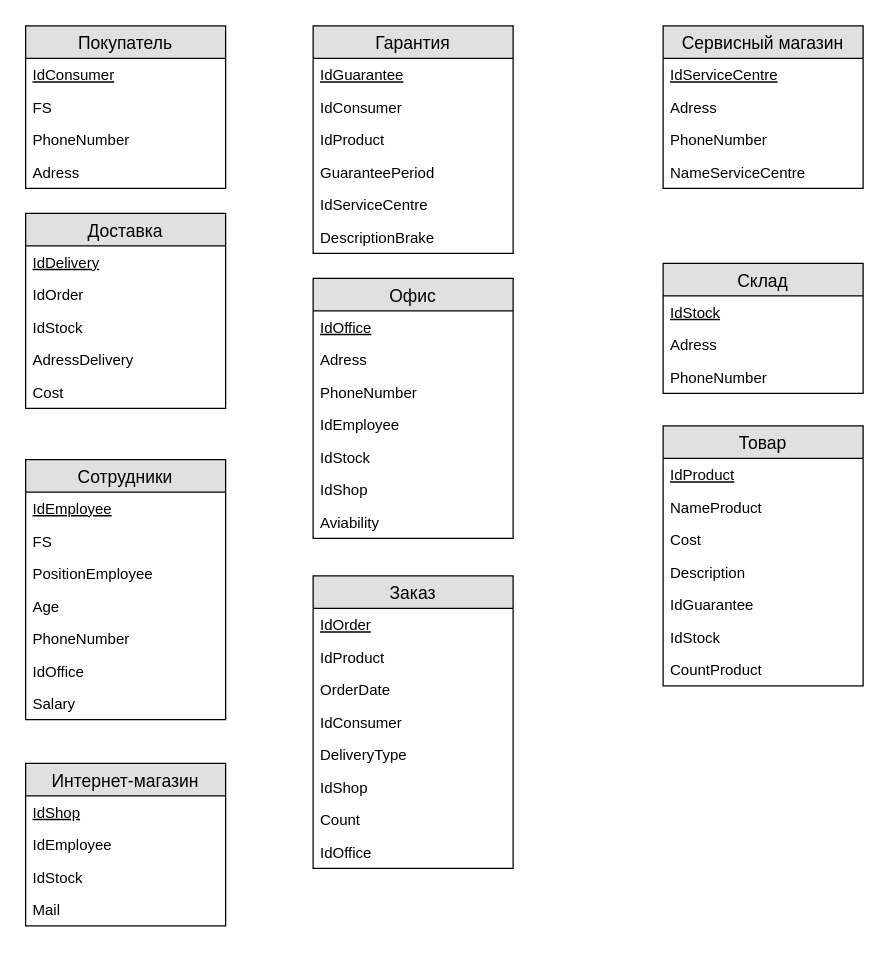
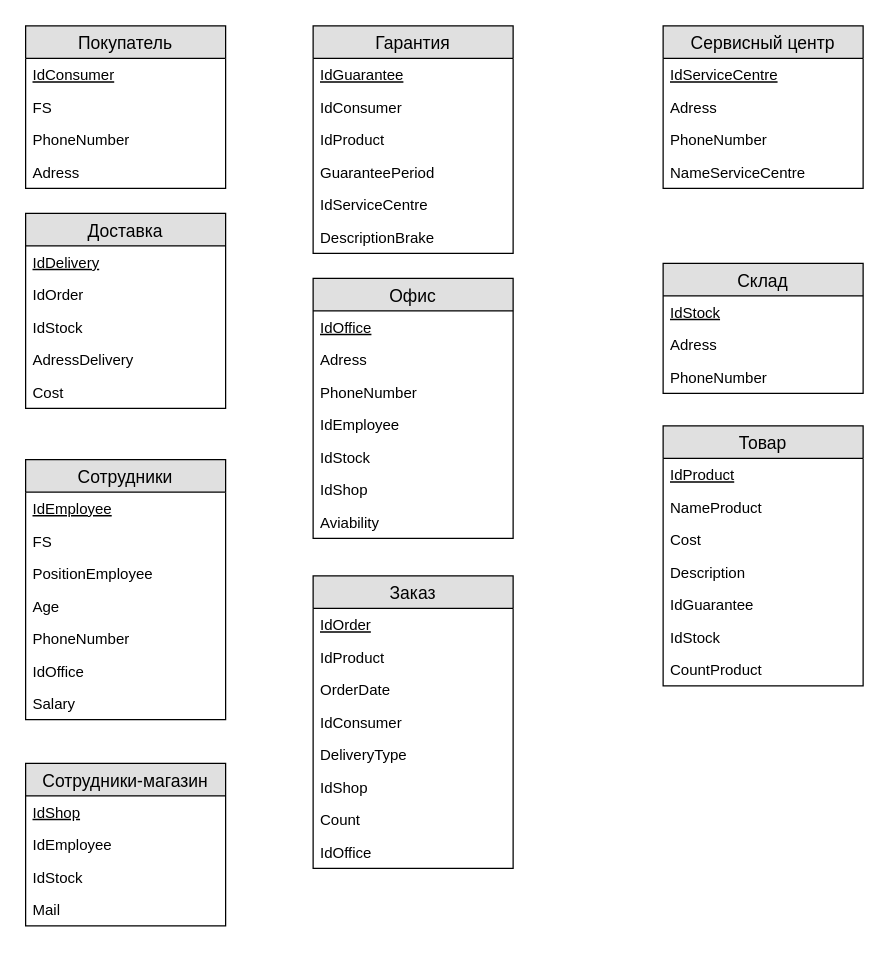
node "Сервисный магазин": label "Сервисный магазин" -> "Сервисный центр"
node "Интернет-магазин": label "Интернет-магазин" -> "Сотрудники-магазин"
